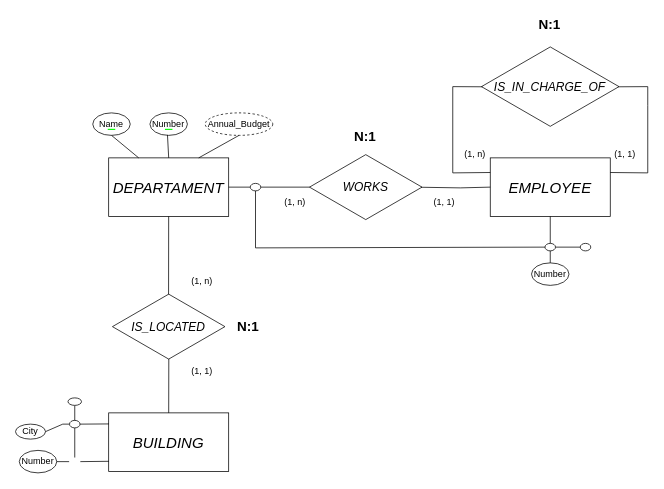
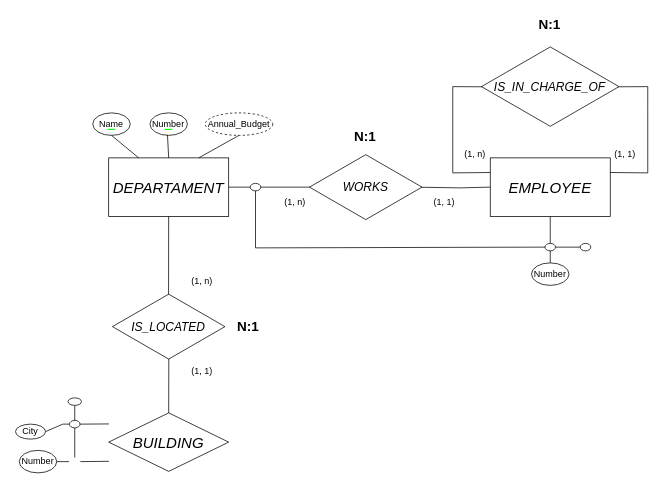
node "BUILDING": shape rectangle -> diamond
